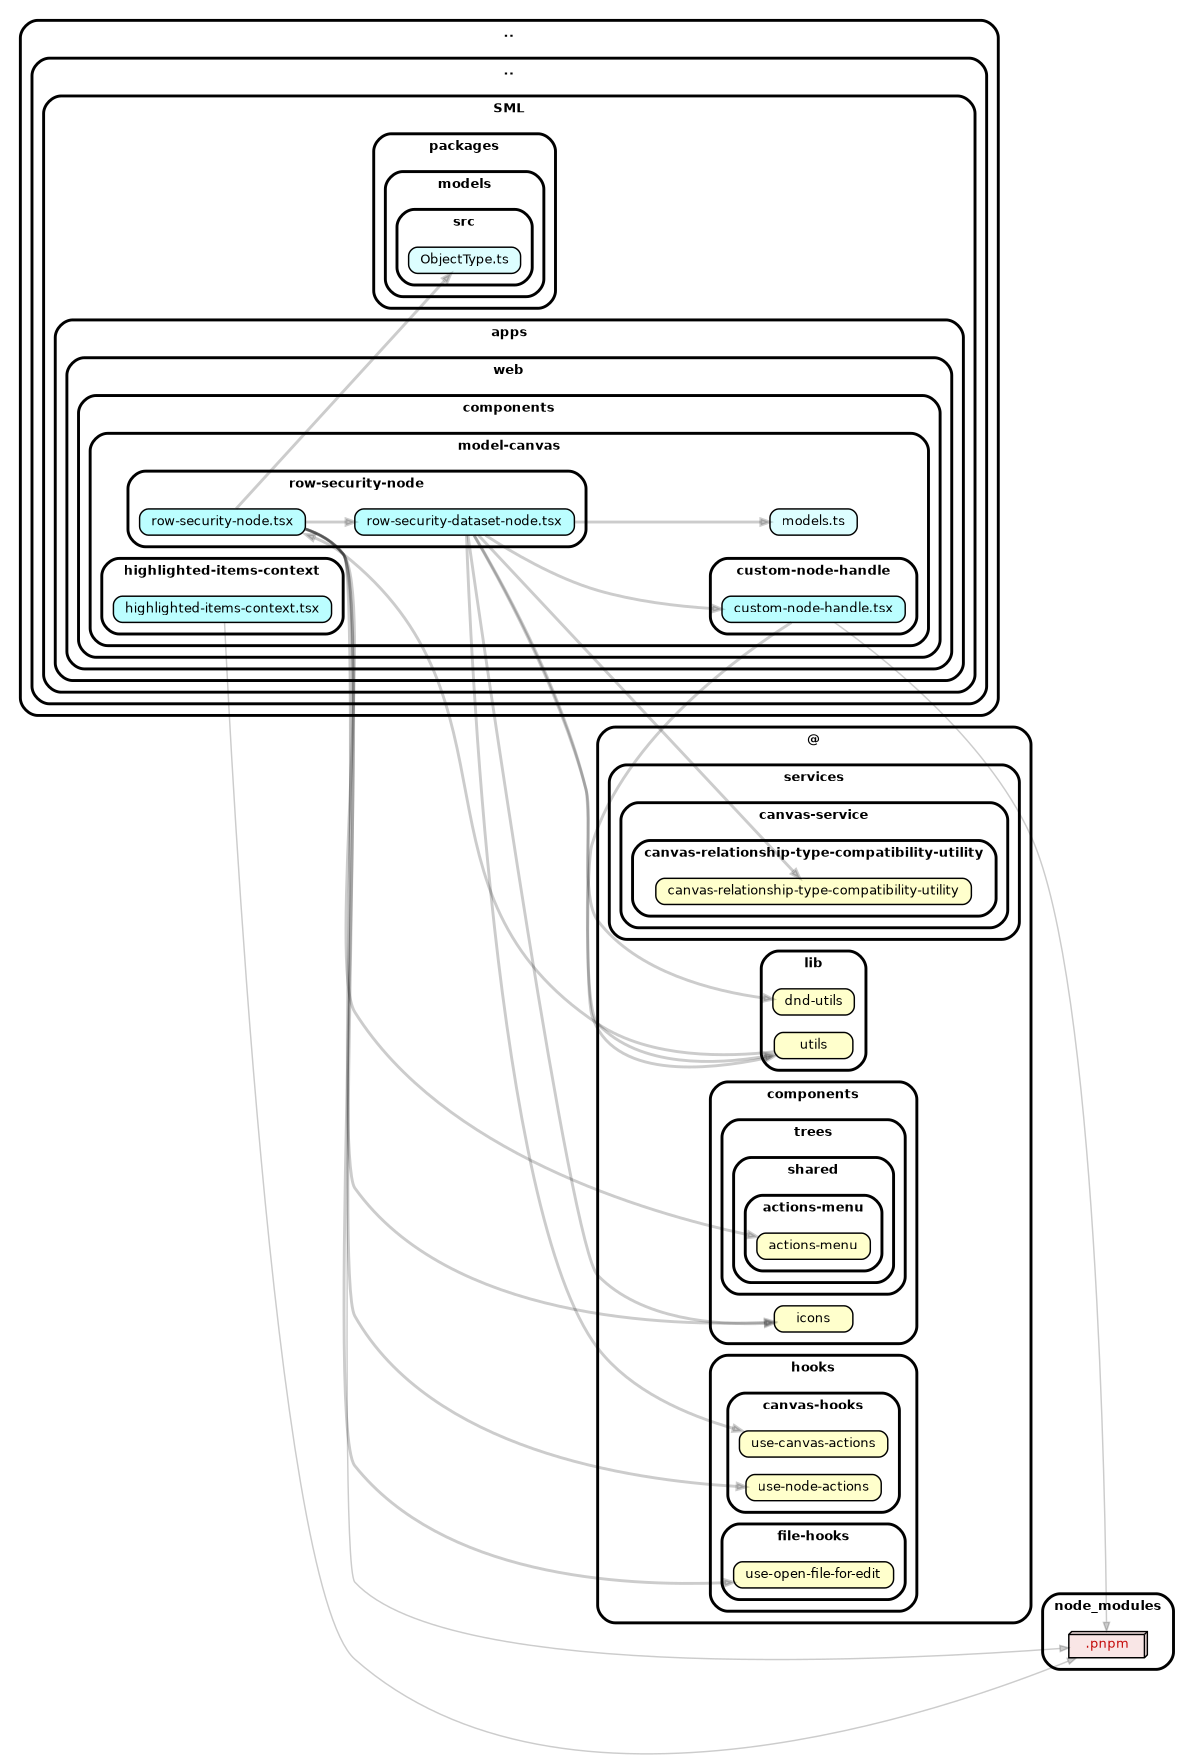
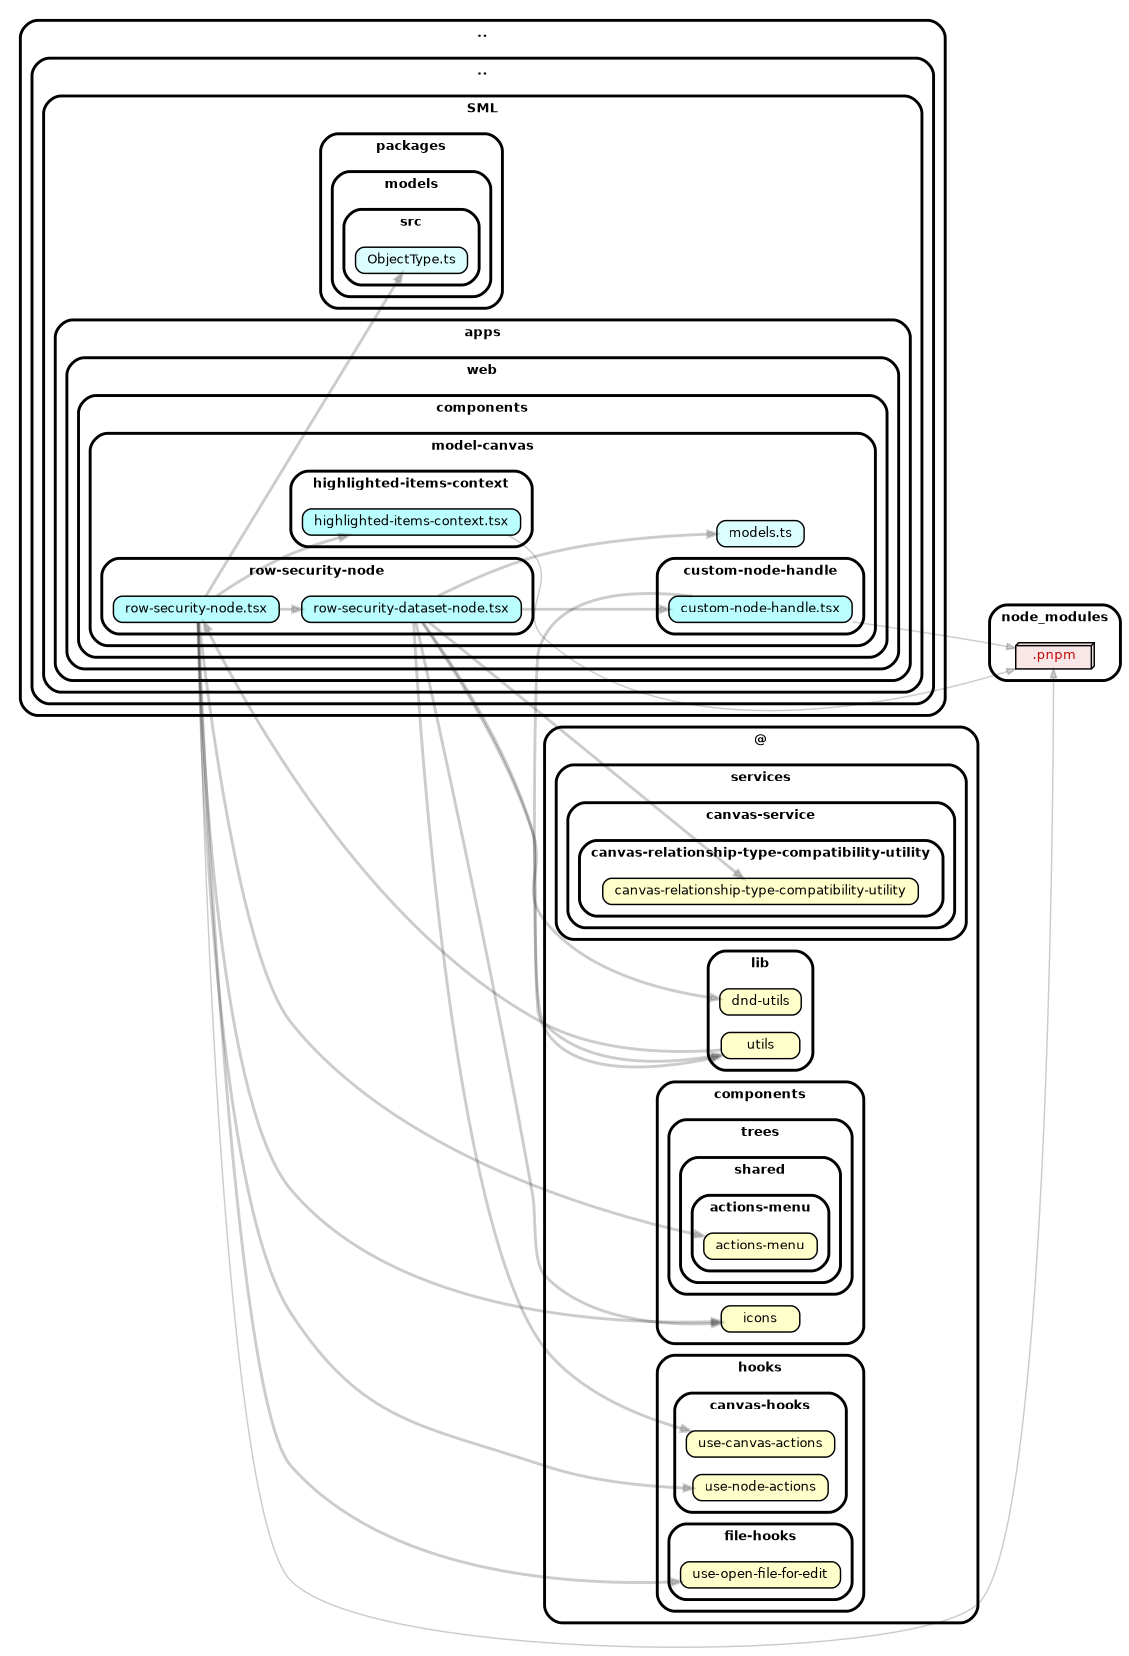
edge "row-security-node.tsx" -> "highlighted-items-context.tsx": added
